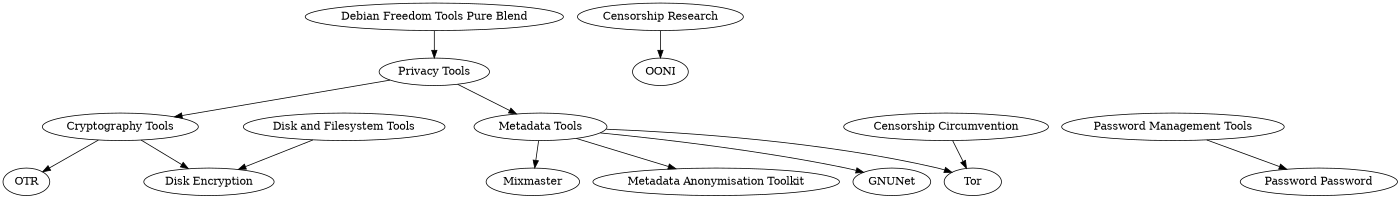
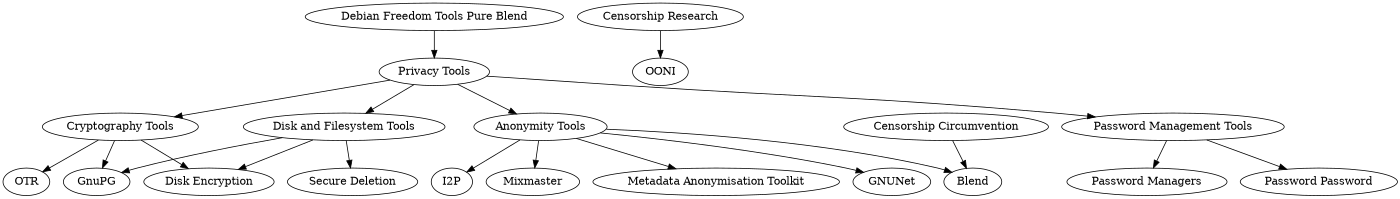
edge "Privacy Tools" -> "Password Management Tools": added
edge "Privacy Tools" -> "Disk and Filesystem Tools": added
node "Metadata Tools": label "Metadata Tools" -> "Anonymity Tools"
node "GnuPG": added
node "Secure Deletion": added
node "I2P": added
node "Tor": label "Tor" -> "Blend"
node "Password Managers": added
